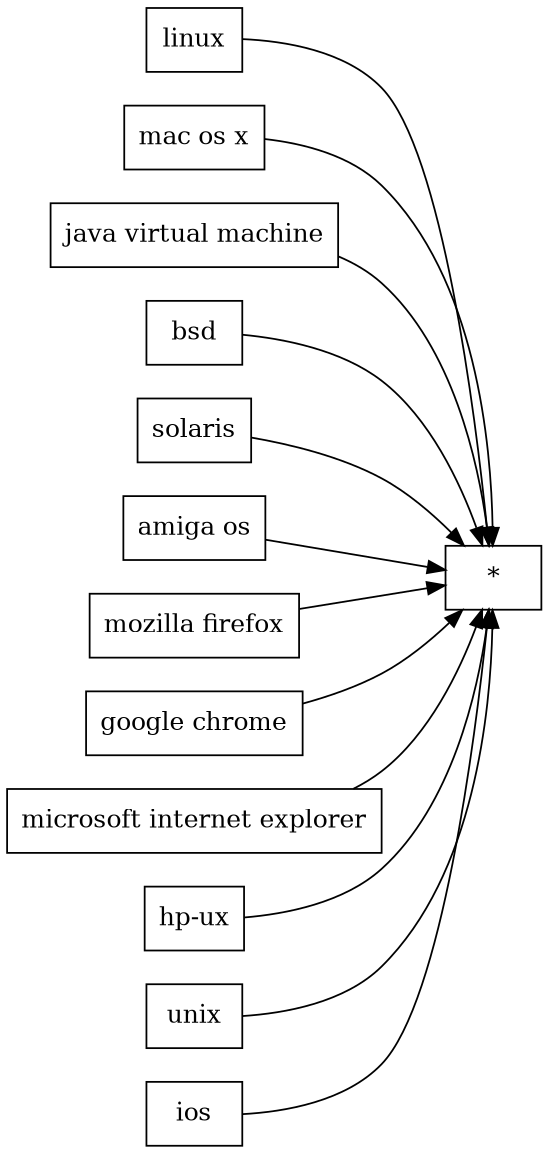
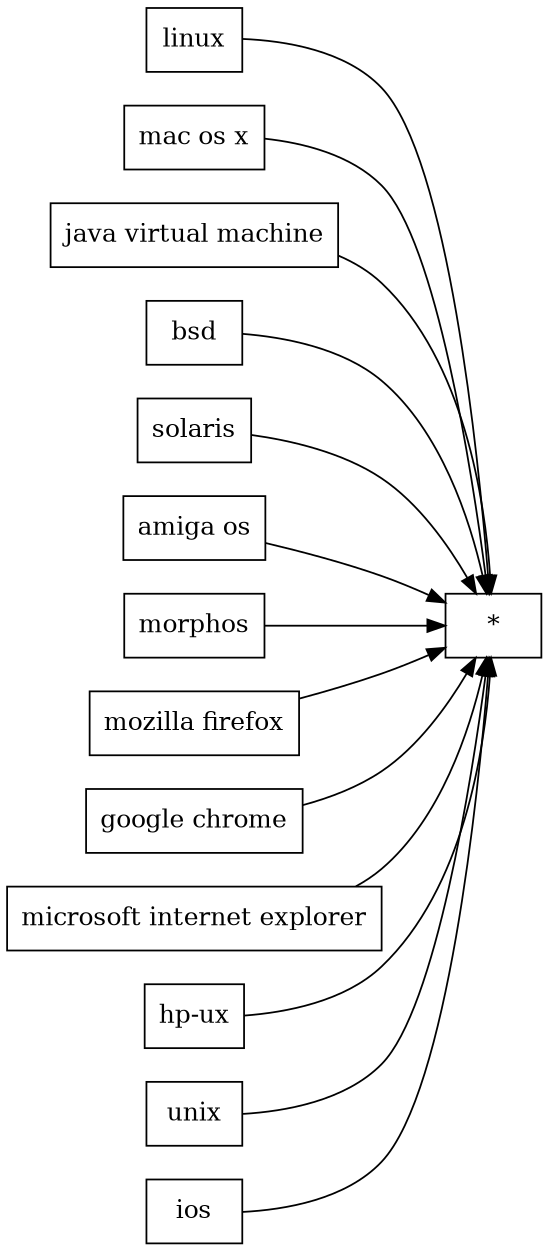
node "morphos": added
